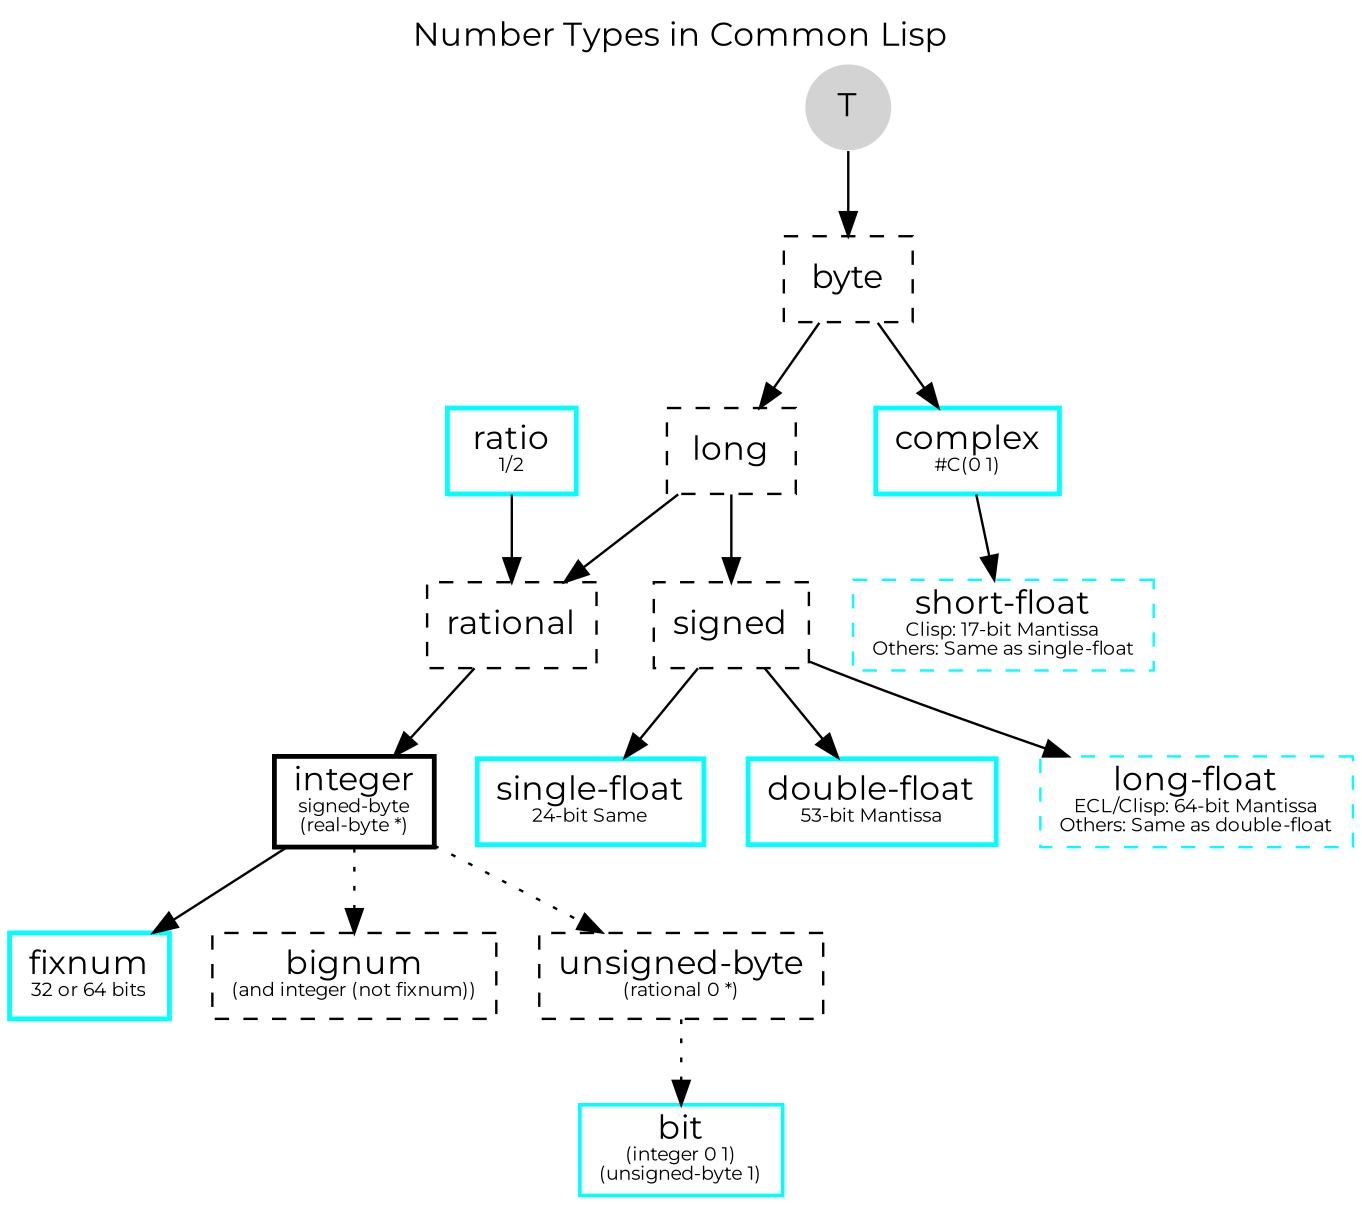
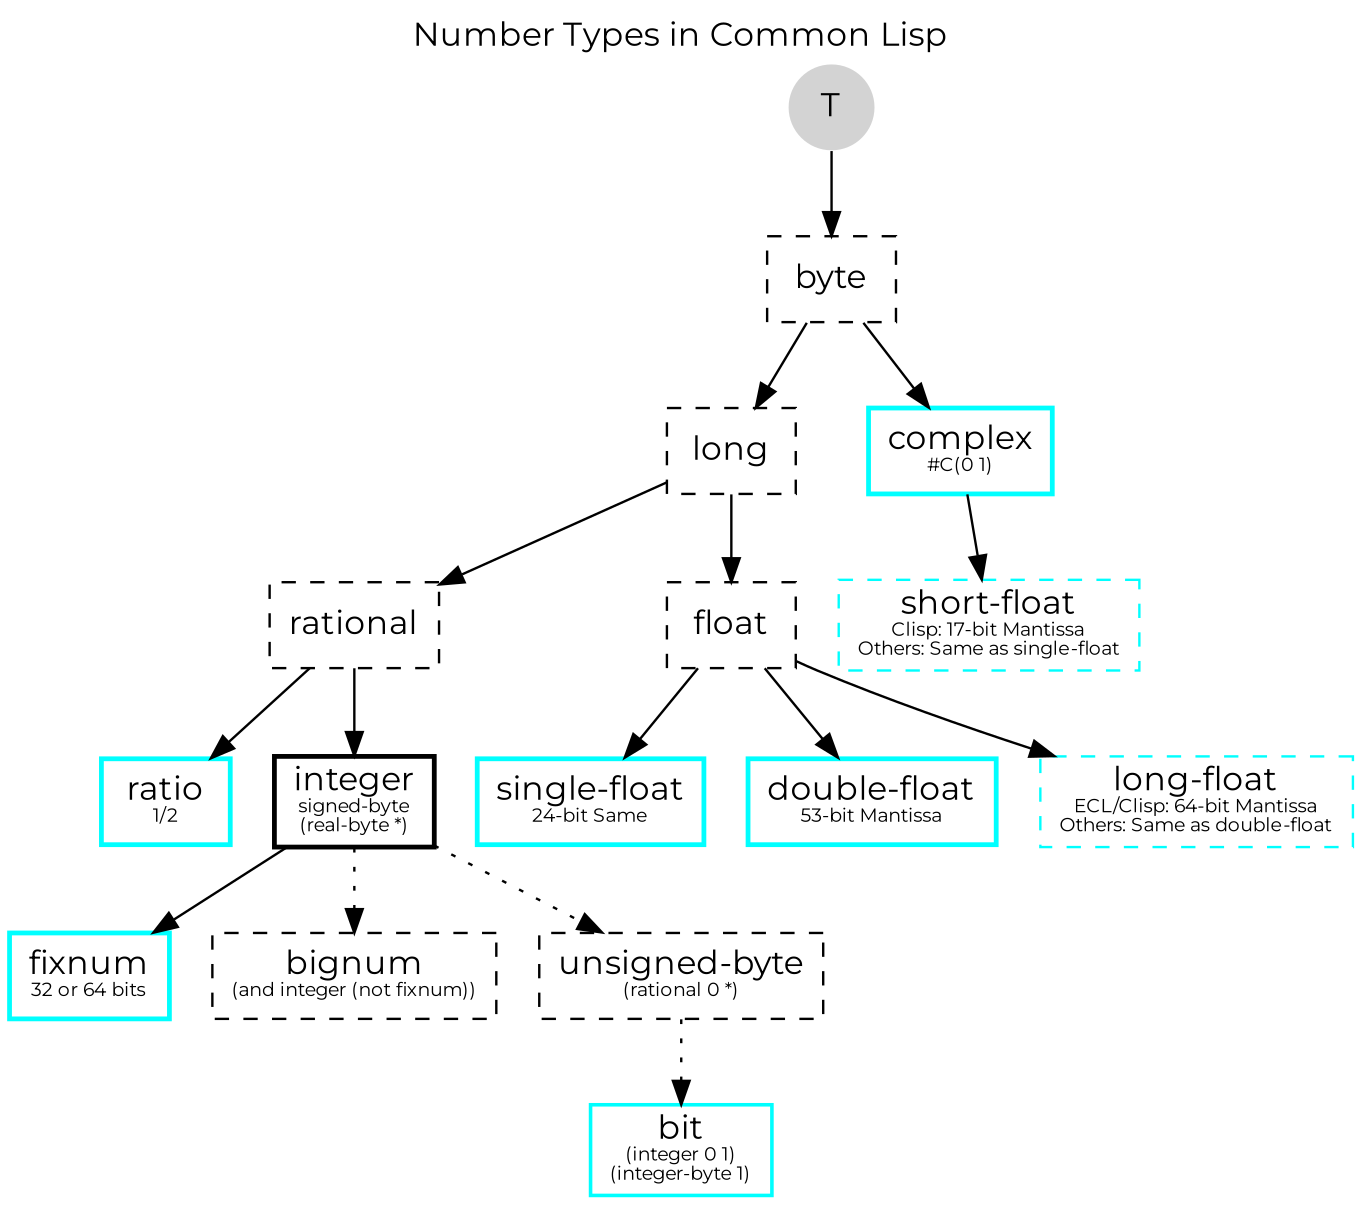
edge "ratio" -> "rational": reversed
node "signed": label "signed" -> "float"
node "bit": text "(unsigned-byte 1)" -> "(integer-byte 1)"
